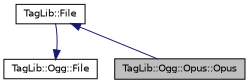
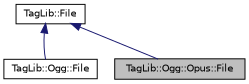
edge "TagLib::File" -> "TagLib::Ogg::File": reversed
node "TagLib::Ogg::Opus::Opus": label "TagLib::Ogg::Opus::Opus" -> "TagLib::Ogg::Opus::File"
